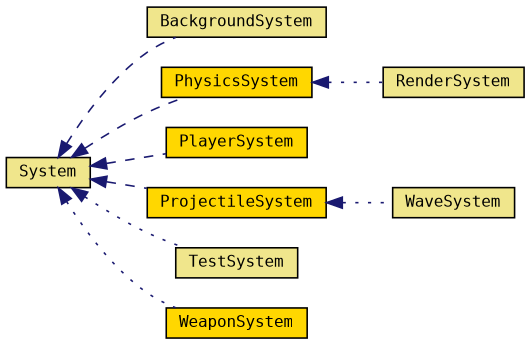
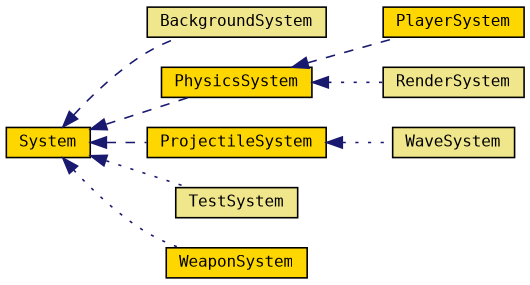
edge "PlayerSystem" -> "System": now "PlayerSystem" -> "PhysicsSystem"
node "System": fillcolor khaki -> gold
